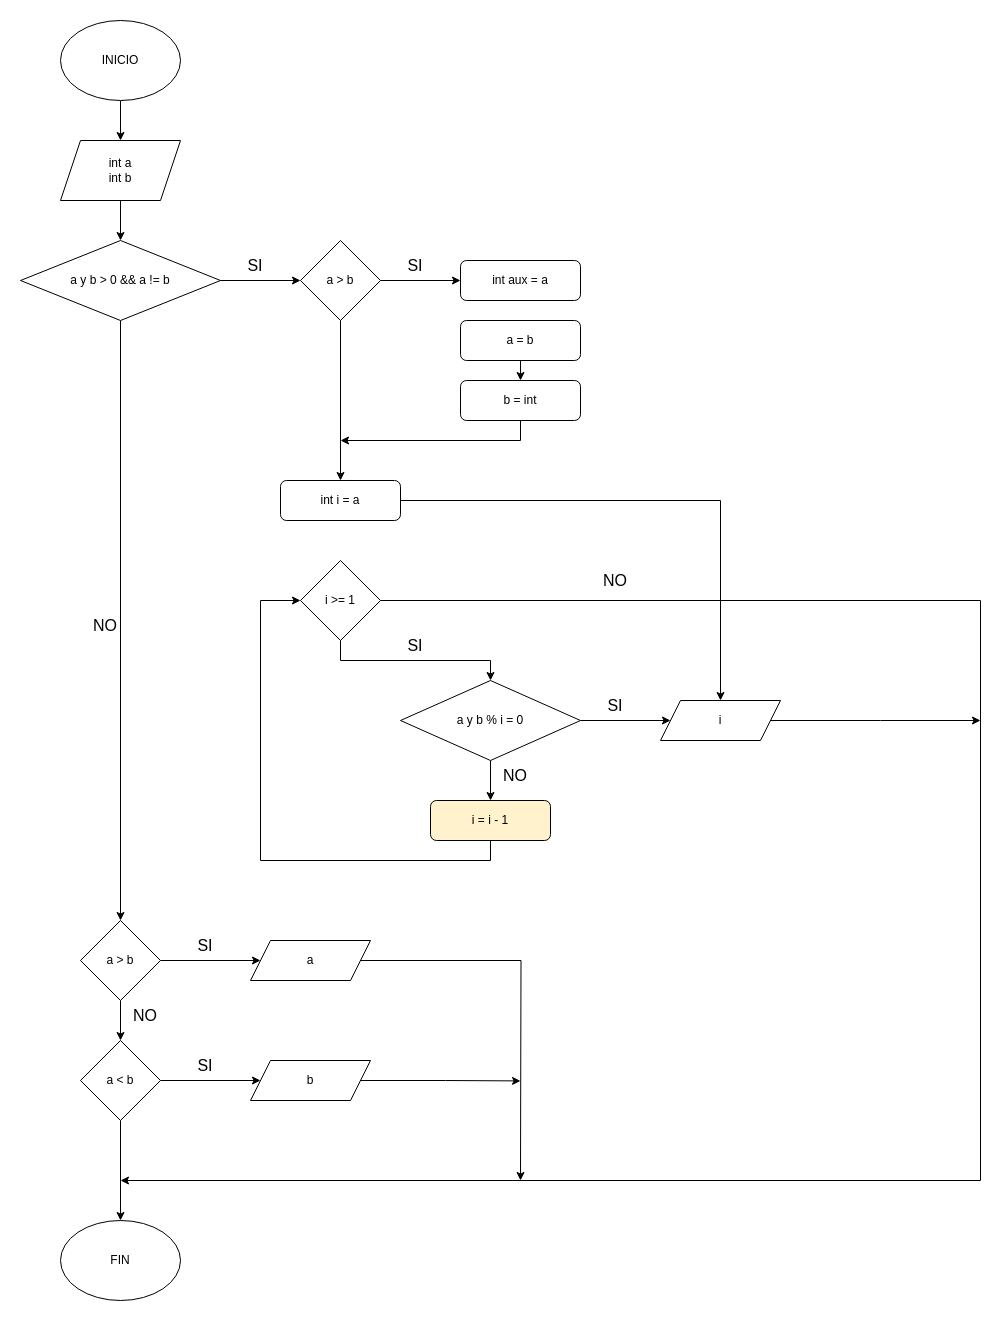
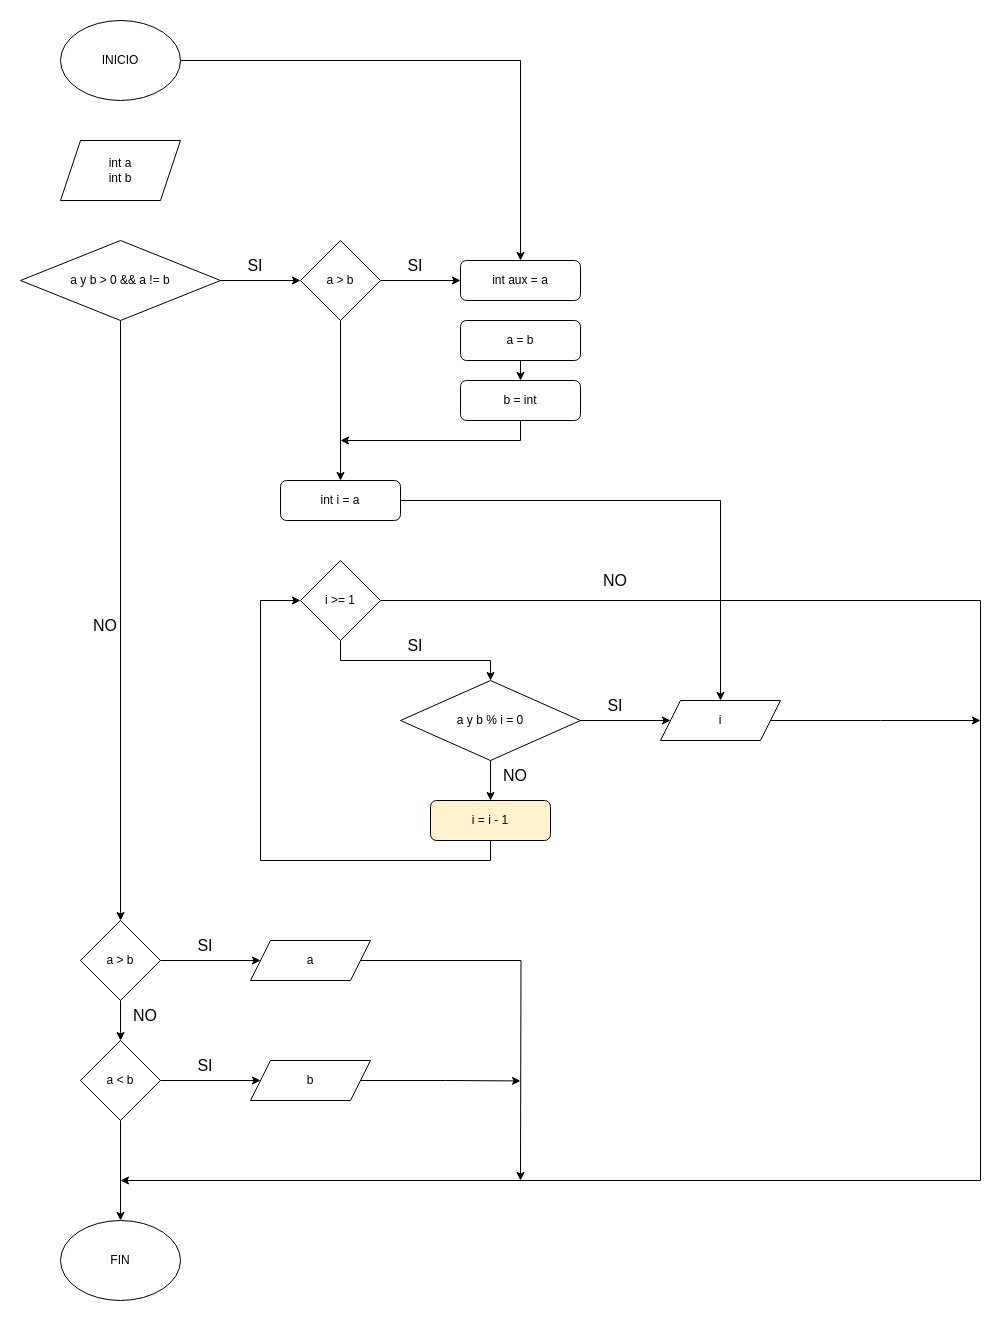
edge "INICIO" -> "int a int b": now "INICIO" -> "int aux = a"
edge "int a int b" -> "a y b > 0 && a != b": removed
